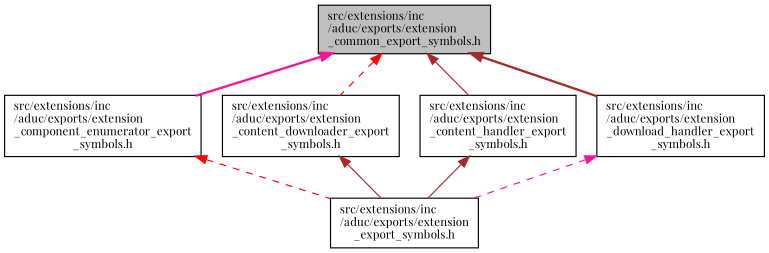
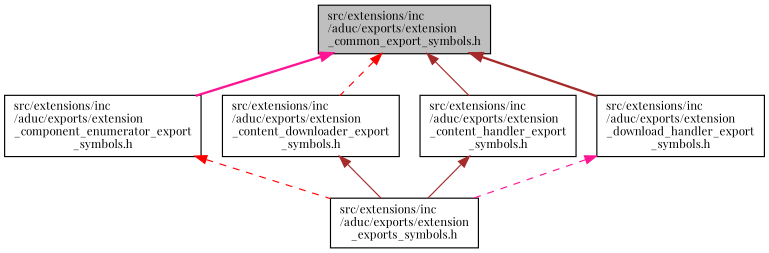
node "src/extensions/inc /aduc/exports/extension _export_symbols.h": label "src/extensions/inc /aduc/exports/extension _export_symbols.h" -> "src/extensions/inc /aduc/exports/extension _exports_symbols.h"
